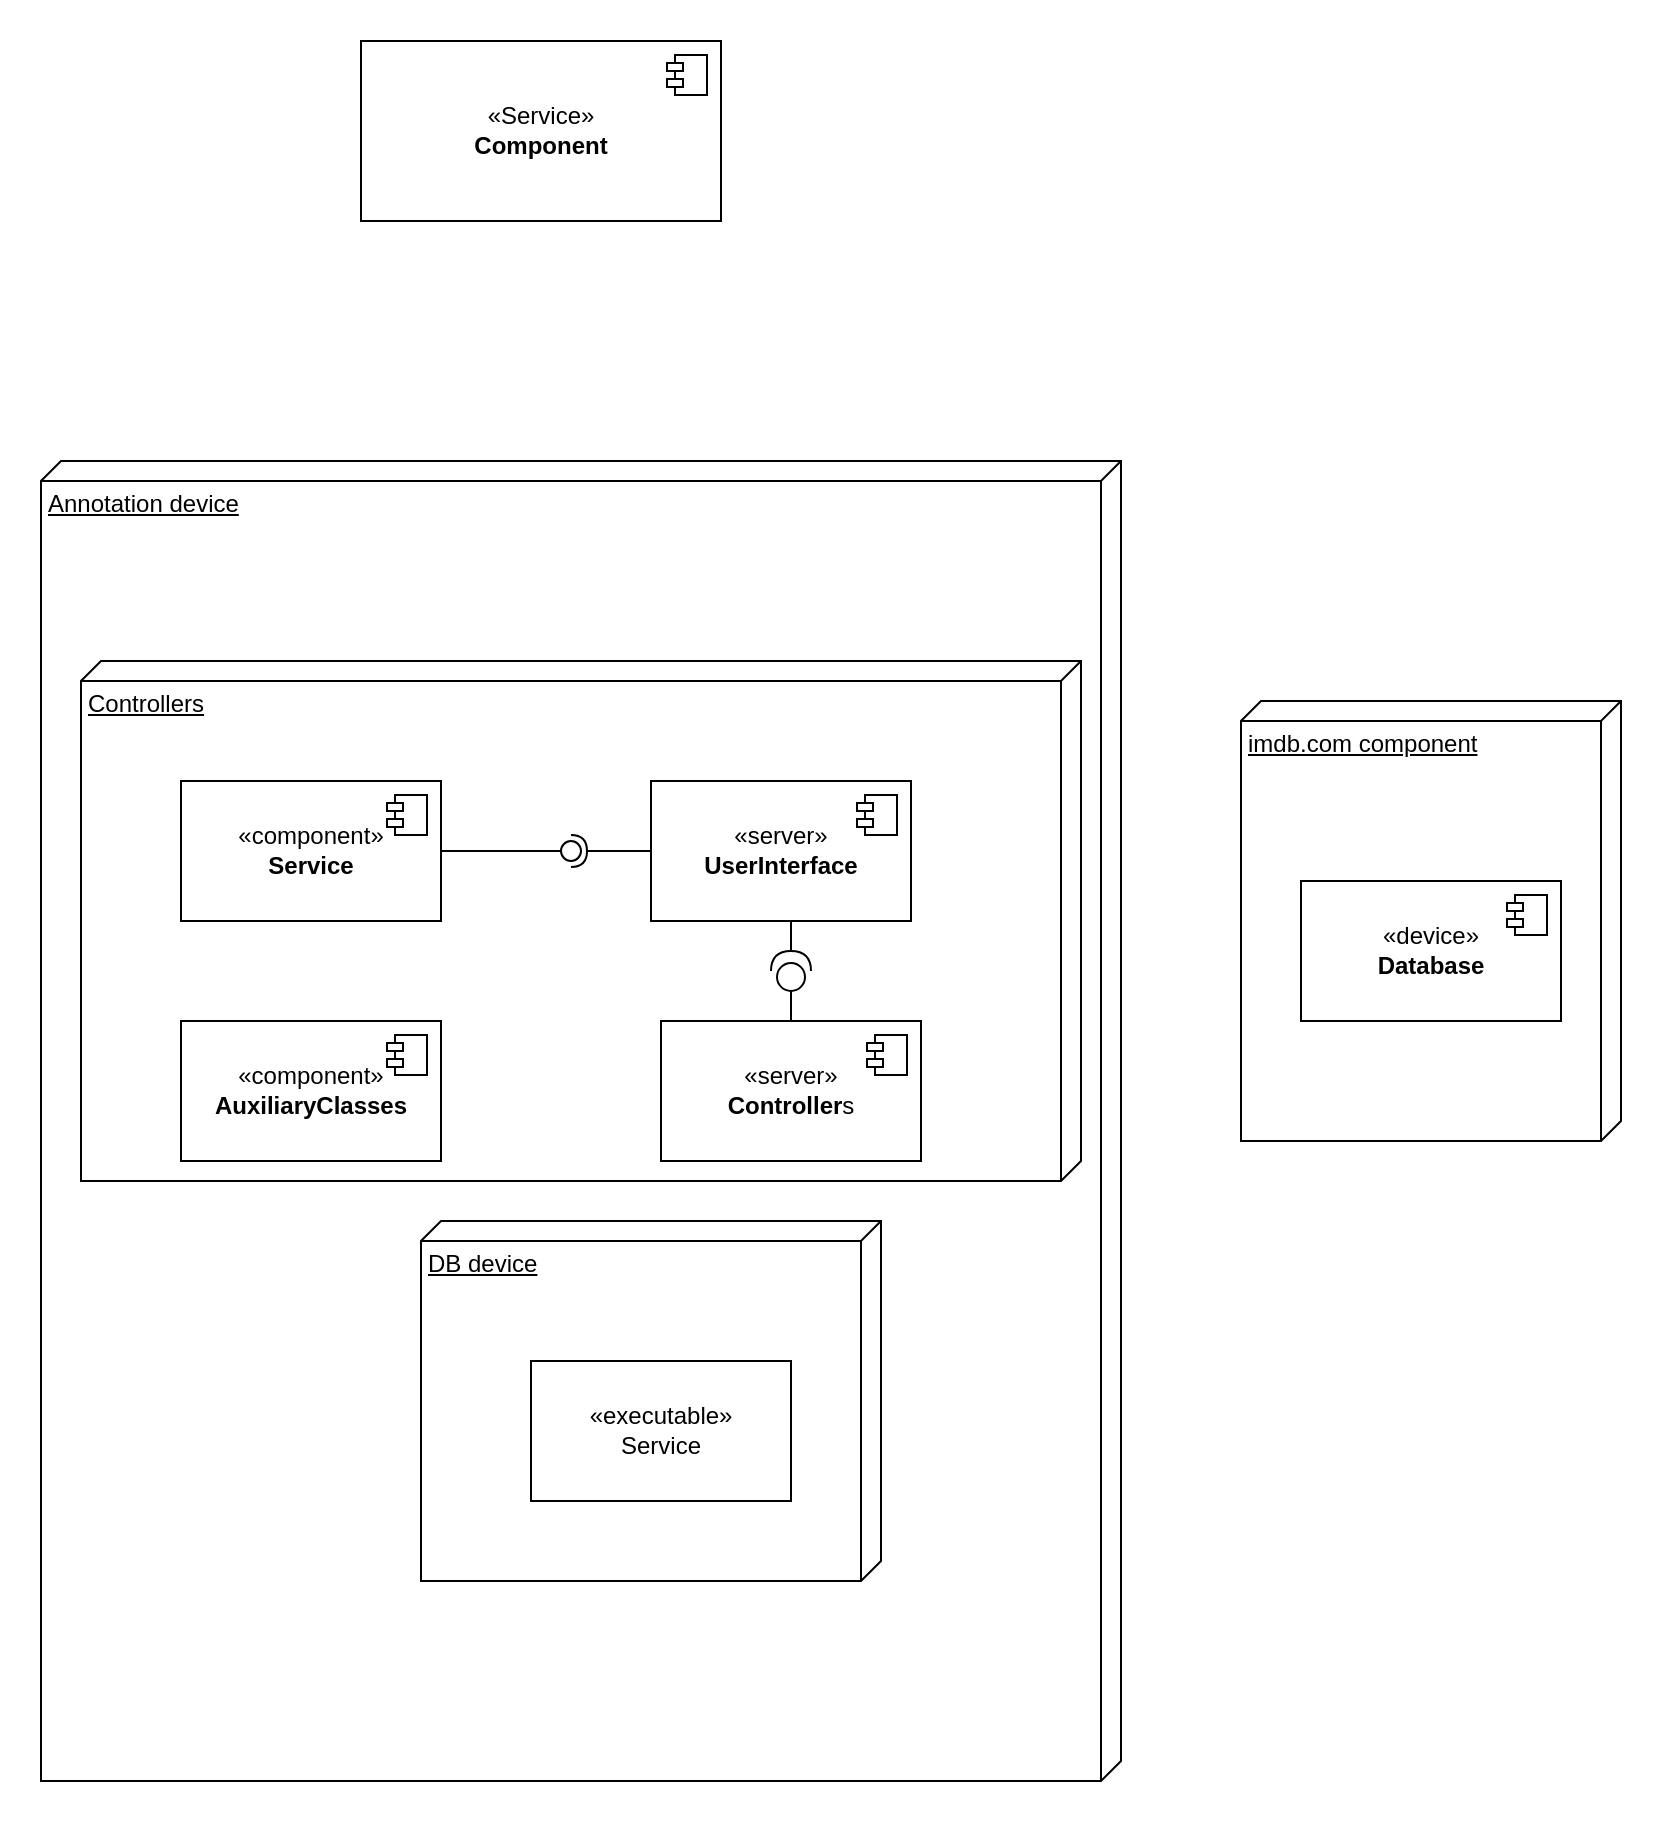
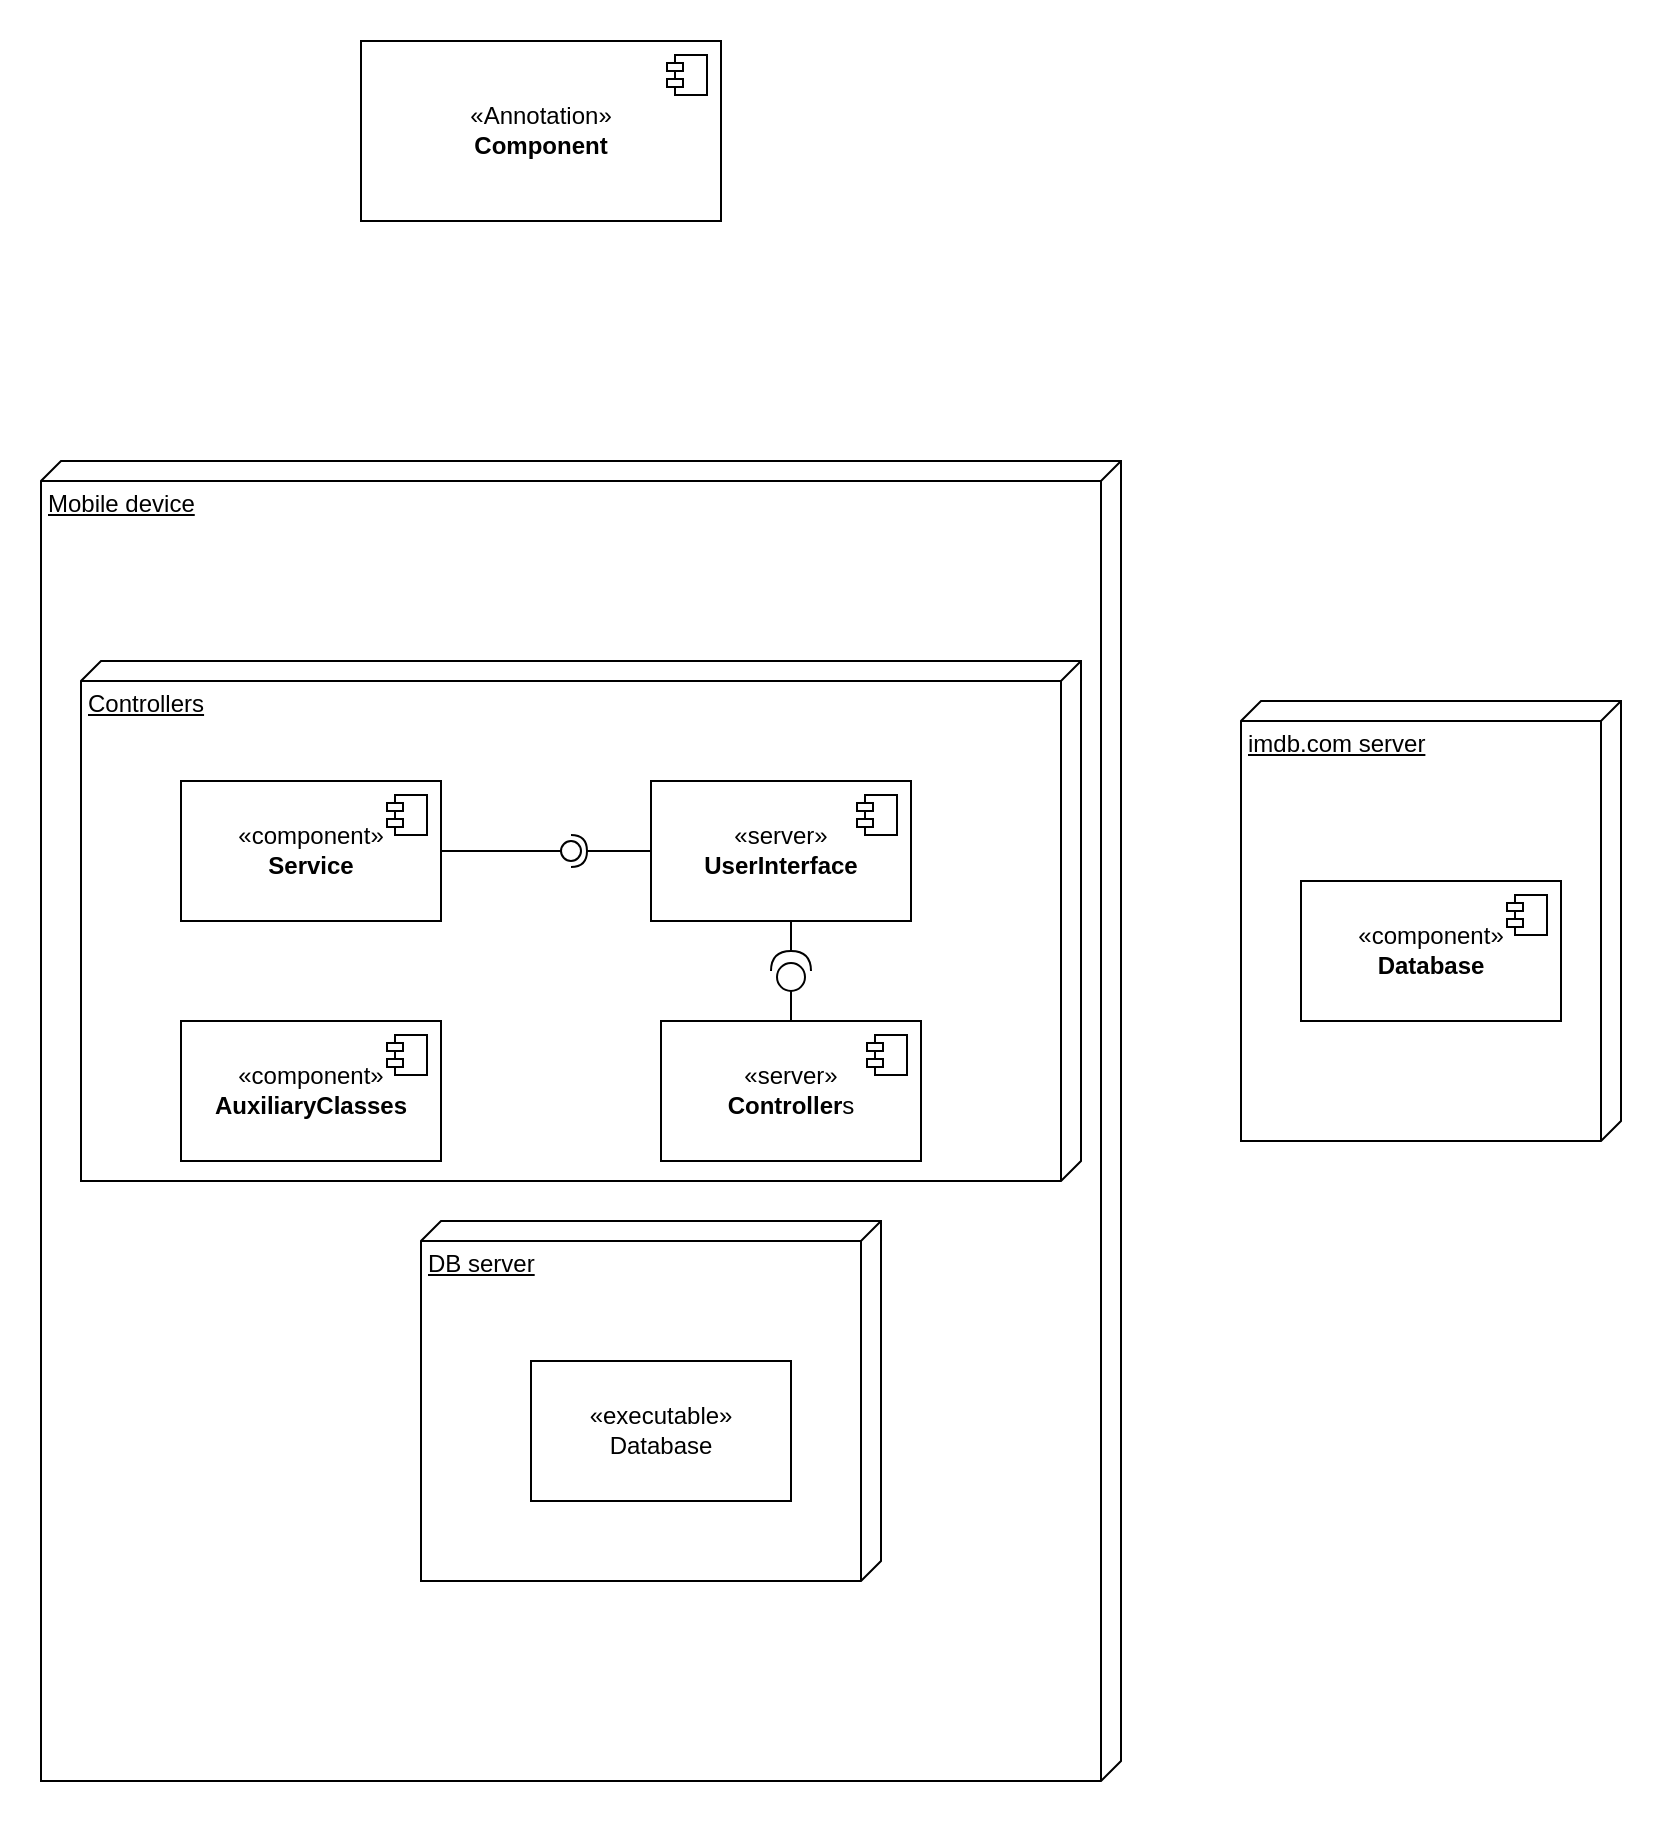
node "«Service» Component": label "«Service» Component" -> "«Annotation» Component"
node "Annotation device": label "Annotation device" -> "Mobile device"
node "imdb.com component": label "imdb.com component" -> "imdb.com server"
node "«device» Database": label "«device» Database" -> "«component» Database"
node "DB device": label "DB device" -> "DB server"
node "«executable» Service": label "«executable» Service" -> "«executable» Database"
